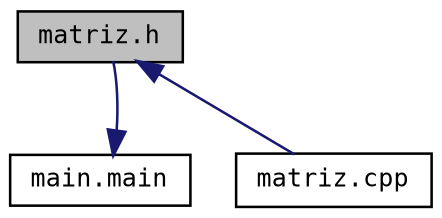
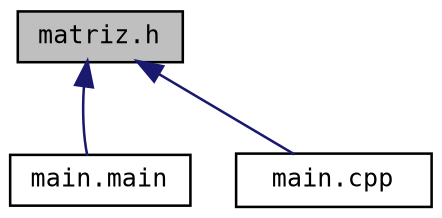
edge "matriz.h" -> "main.main": reversed
node "matriz.cpp": label "matriz.cpp" -> "main.cpp"
